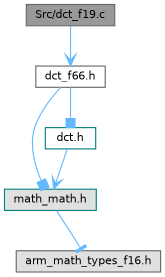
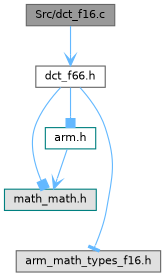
node "Src/dct_f19.c": label "Src/dct_f19.c" -> "Src/dct_f16.c"
node "dct.h": label "dct.h" -> "arm.h"
edge "math_math.h" -> "arm_math_types_f16.h": now "dct_f66.h" -> "arm_math_types_f16.h"
